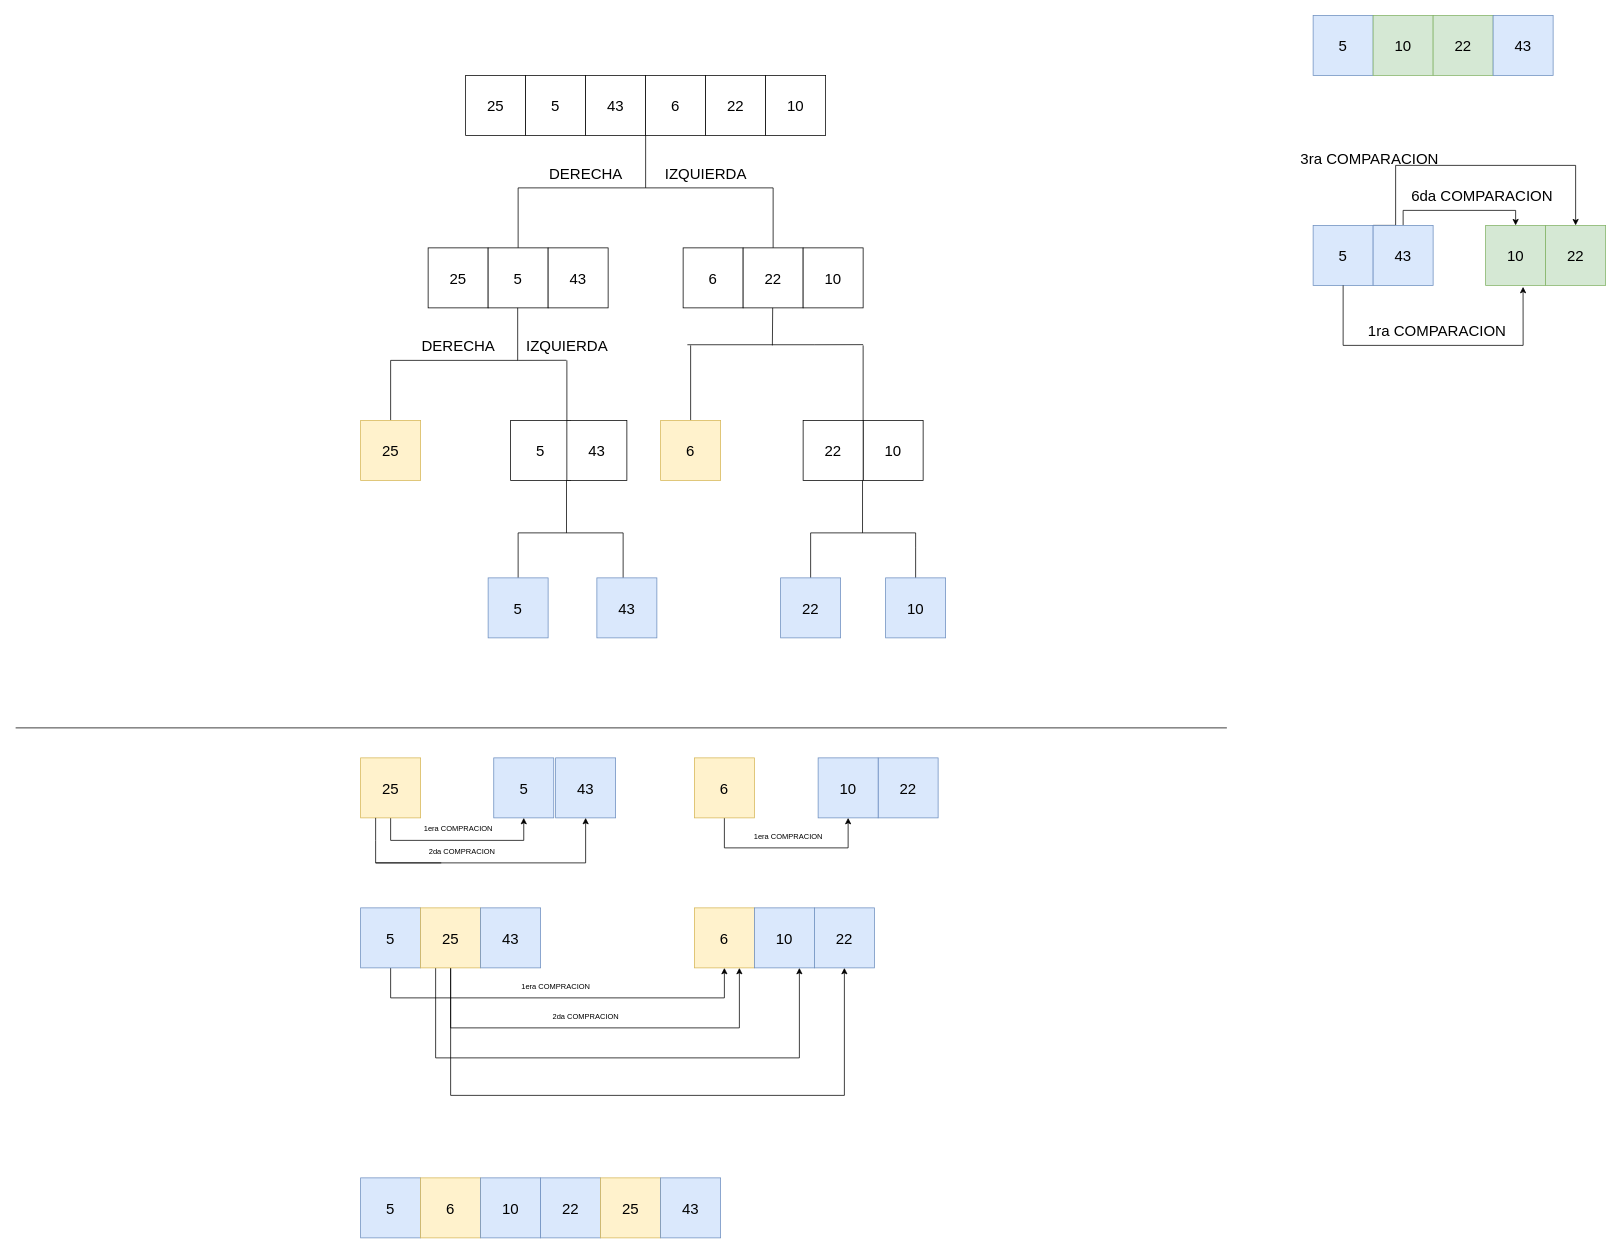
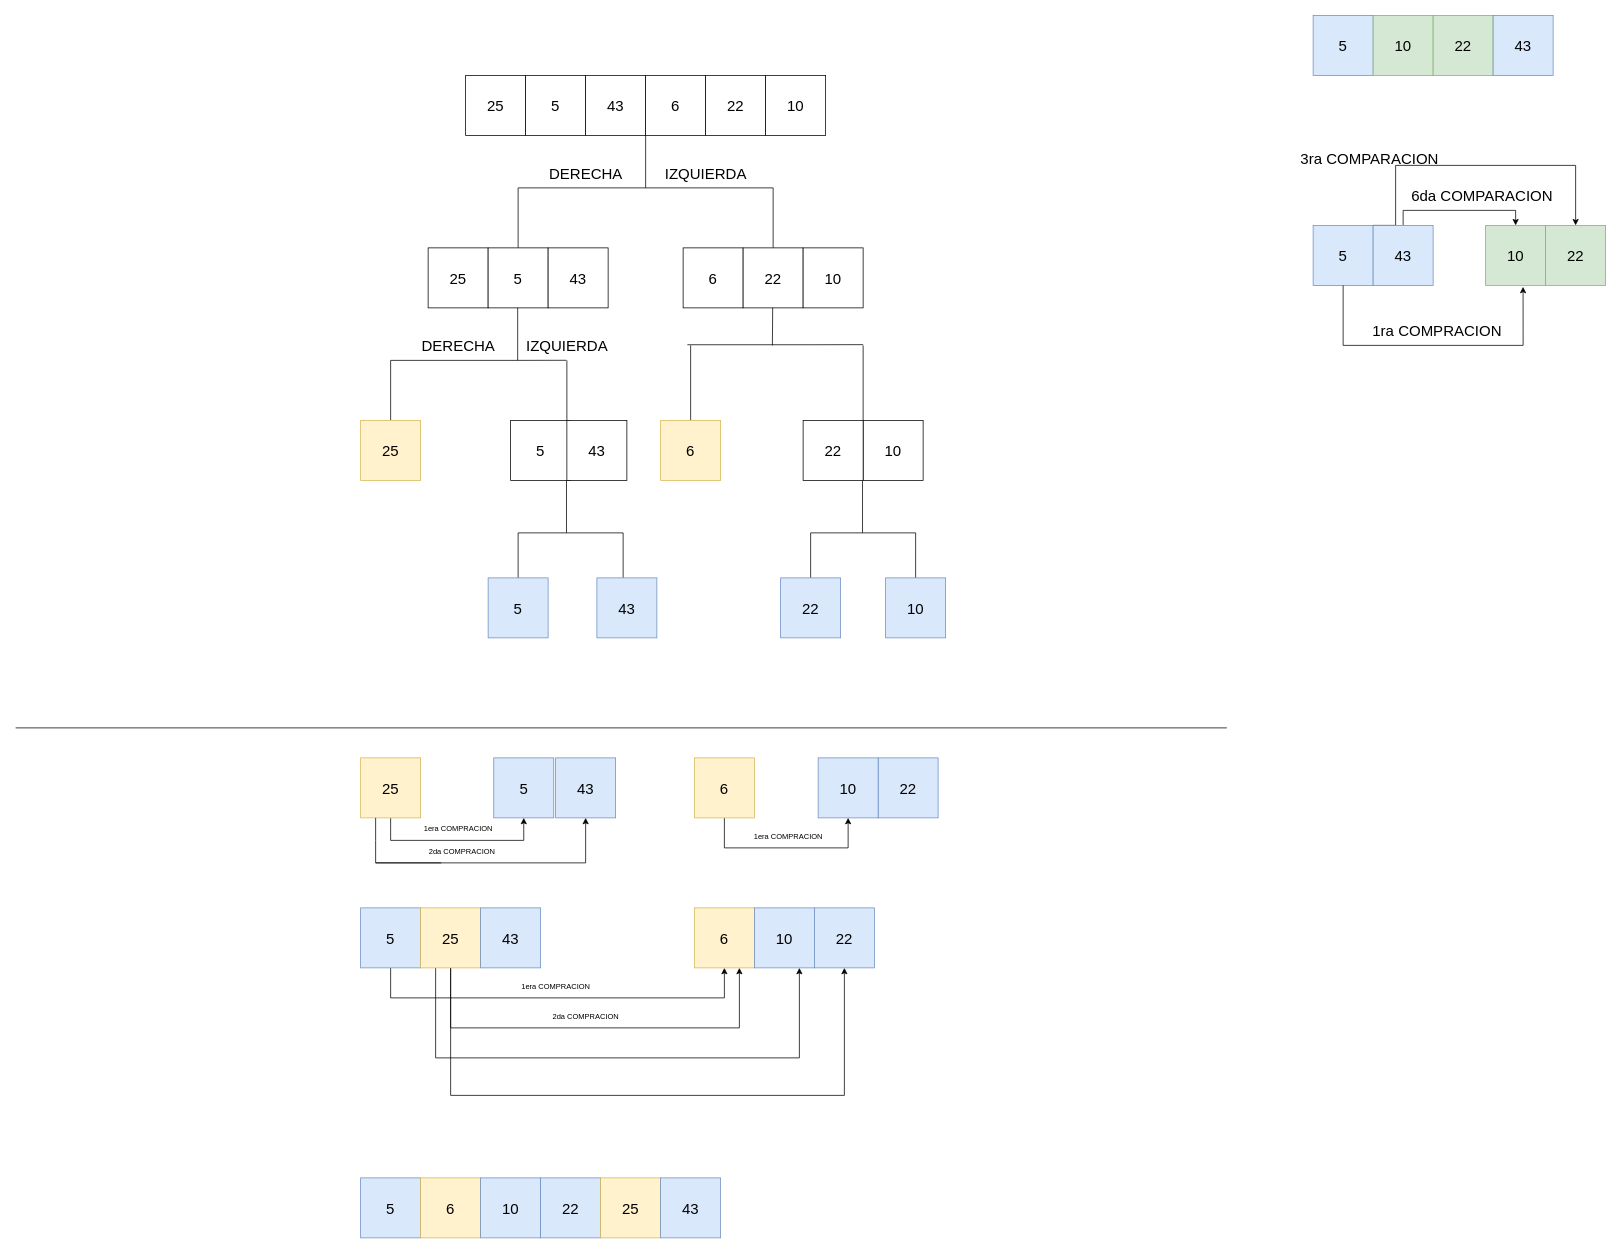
node "1ra COMPARACION": label "1ra COMPARACION" -> "1ra COMPRACION"
